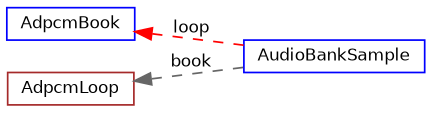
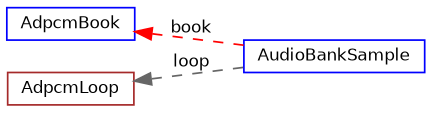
edge "AudioBankSample" -> "AdpcmBook": label " loop" -> " book"
edge "AudioBankSample" -> "AdpcmLoop": label " book" -> " loop"
